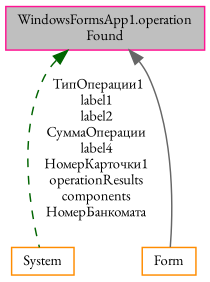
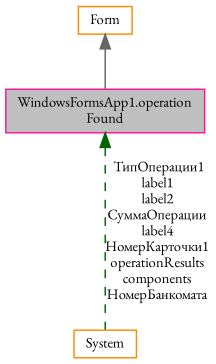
edge "Form" -> "WindowsFormsApp1.operation Found": reversed
